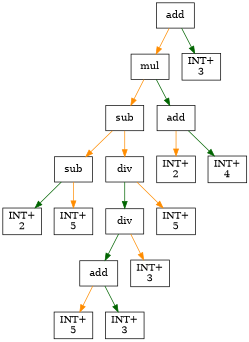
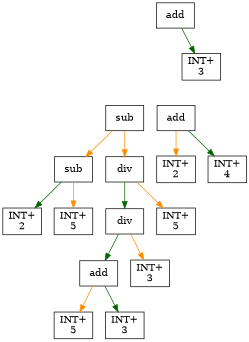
node "mul": removed
